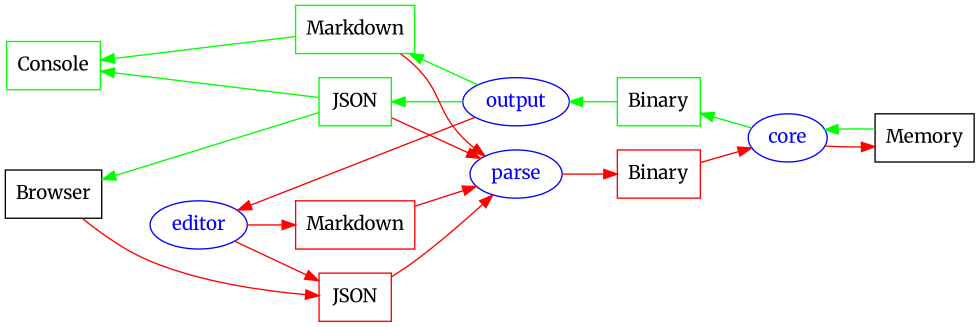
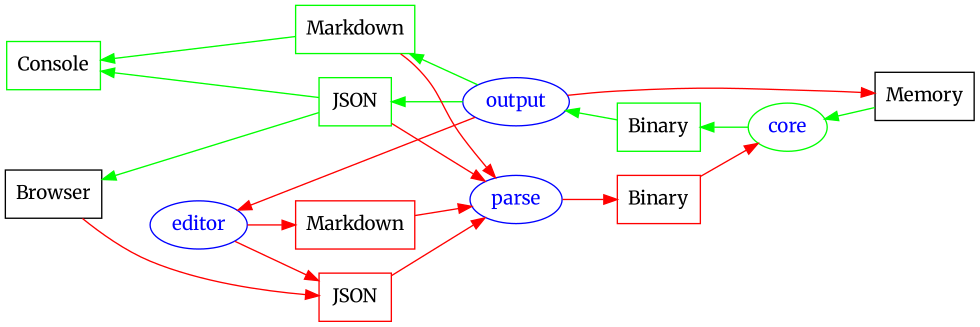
node "core": color blue -> green
edge "core" -> "Memory": now "output" -> "Memory"
